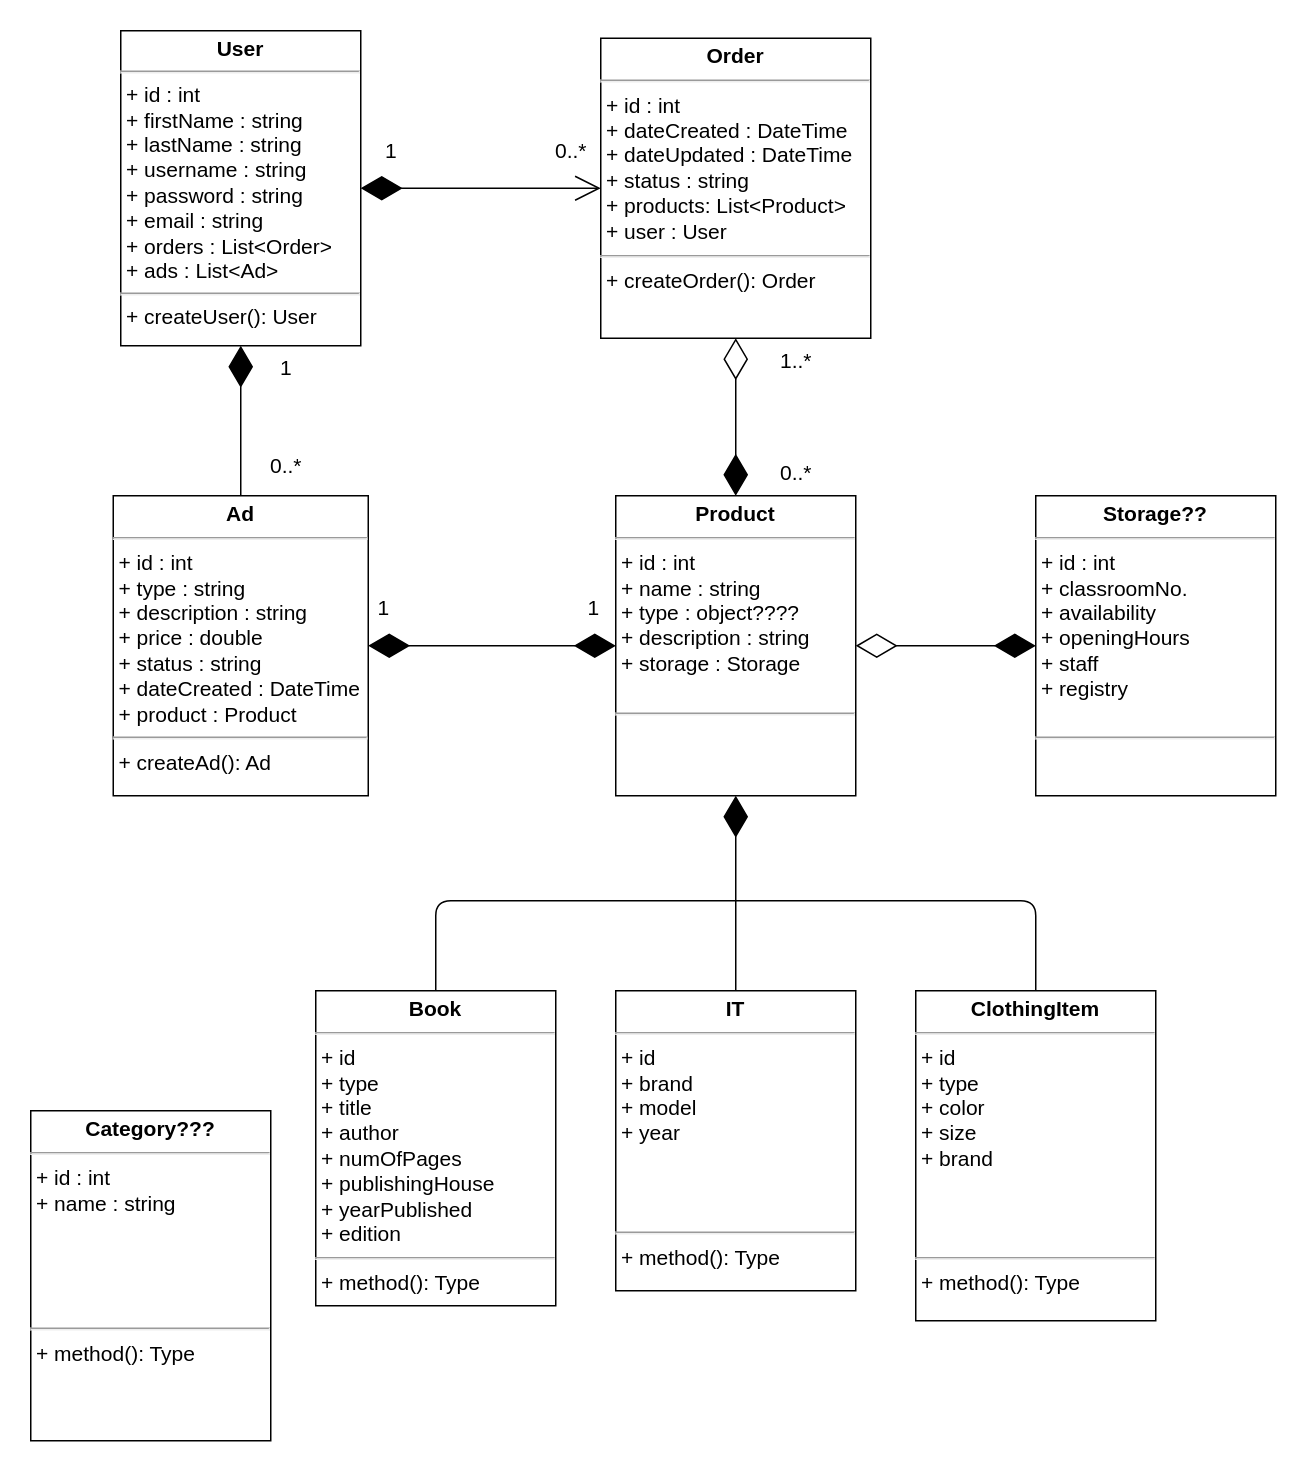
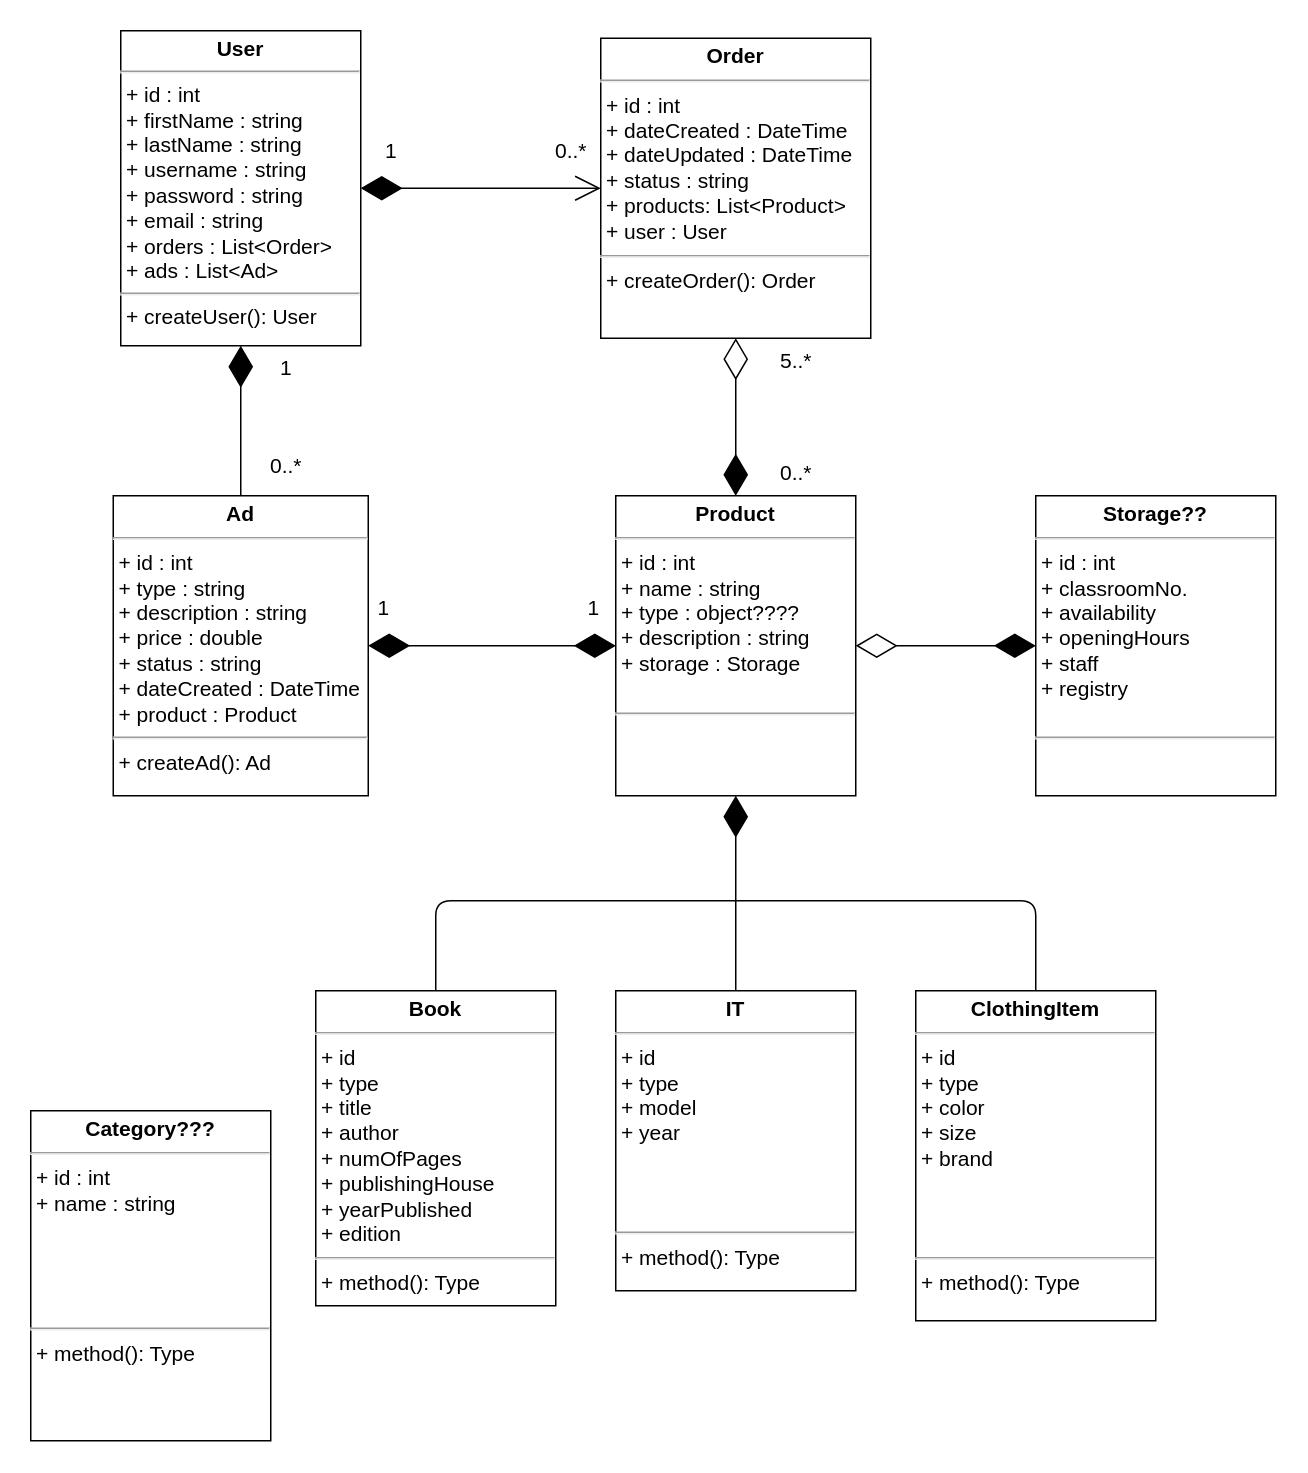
node "1..*": label "1..*" -> "5..*"
node "IT + id + brand + model + year + method(): Type": label "IT + id + brand + model + year + method(): Type" -> "IT + id + type + model + year + method(): Type"
